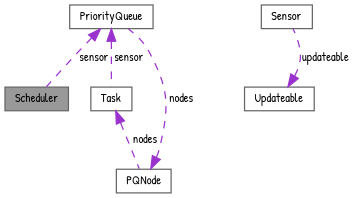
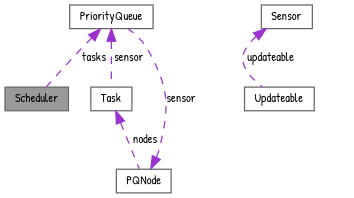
edge "Sensor" -> "Updateable": reversed
edge "Scheduler" -> "PriorityQueue": label " sensor" -> " tasks"
edge "PriorityQueue" -> "PQNode": label " nodes" -> " sensor"
